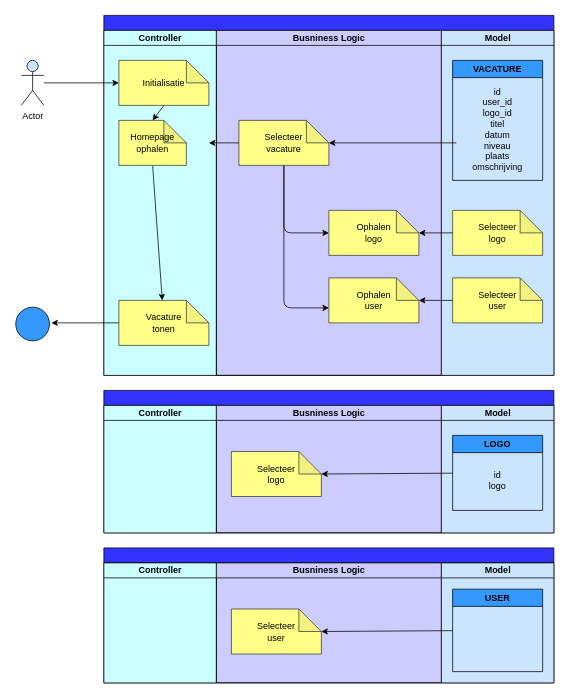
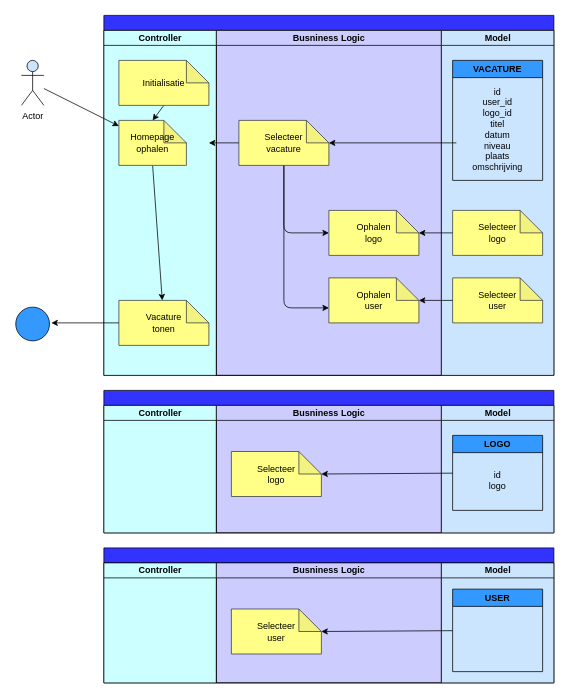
edge "Actor" -> "Initialisatie": now "Actor" -> "Homepage ophalen"
